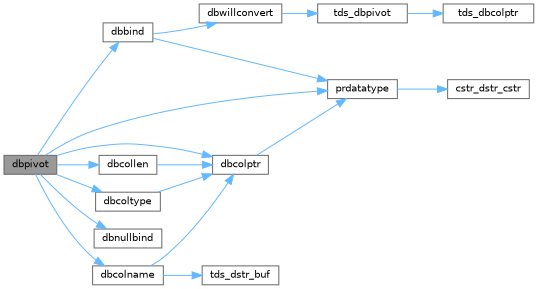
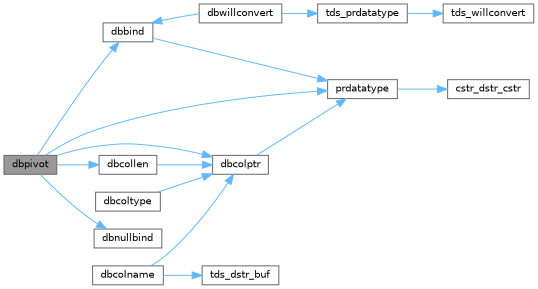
node "tds_dbpivot": label "tds_dbpivot" -> "tds_prdatatype"
node "tds_dbcolptr": label "tds_dbcolptr" -> "tds_willconvert"
edge "dbbind" -> "dbwillconvert": reversed
edge "dbpivot" -> "dbcoltype": removed
edge "dbpivot" -> "dbcolname": removed
